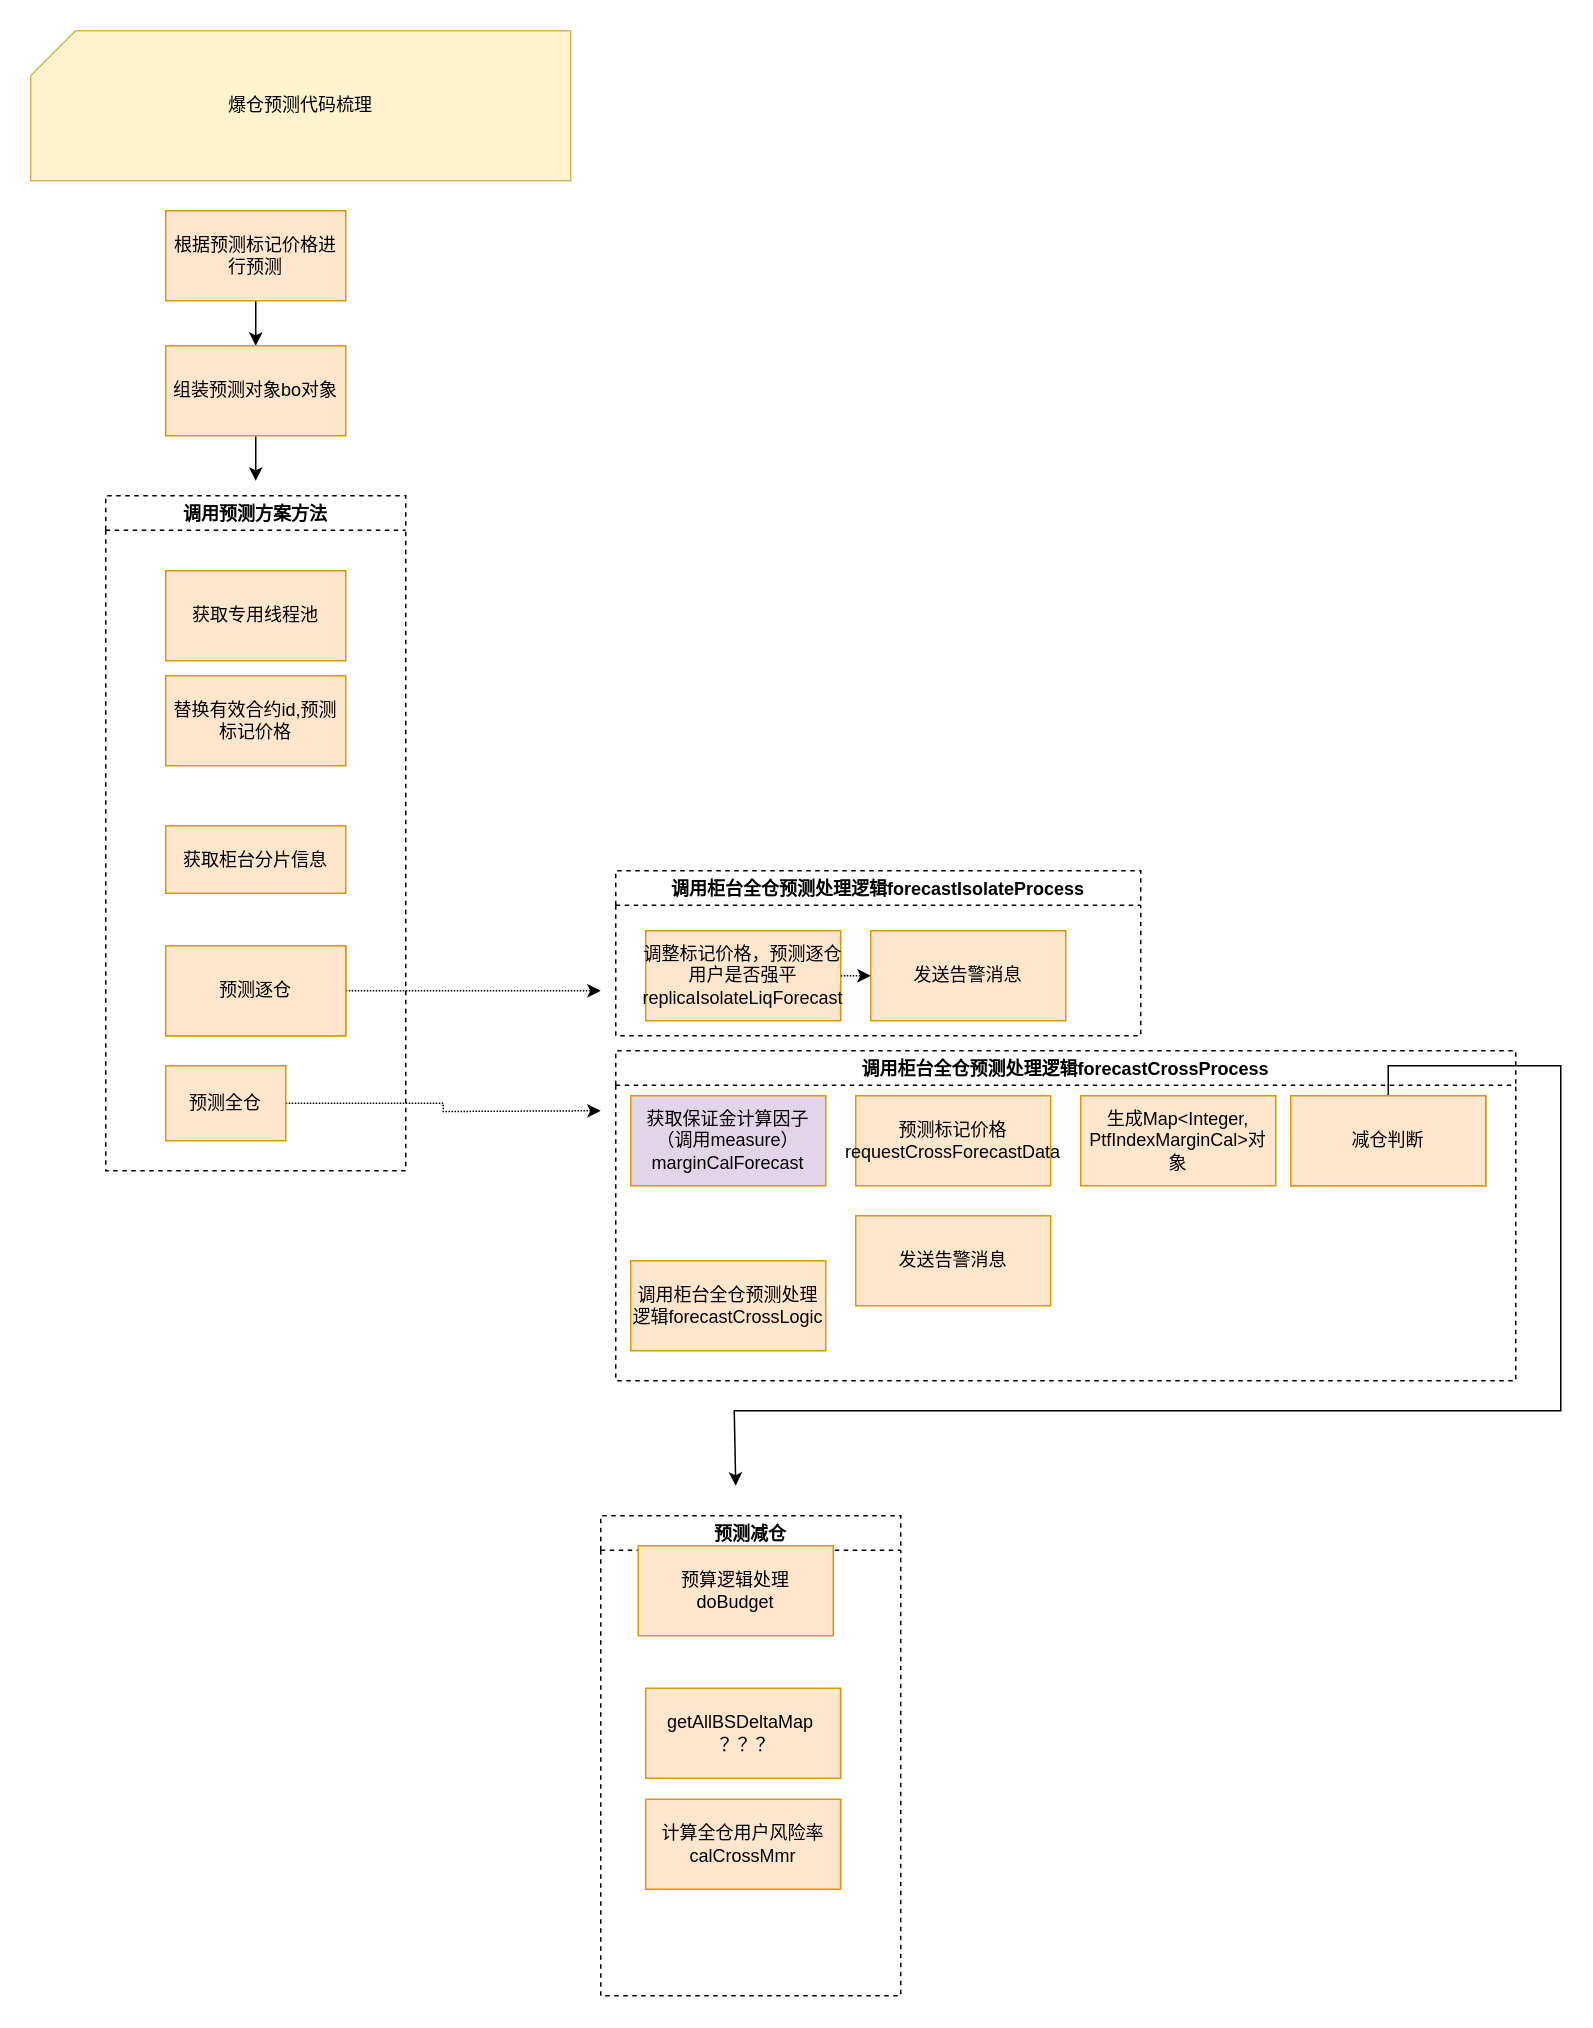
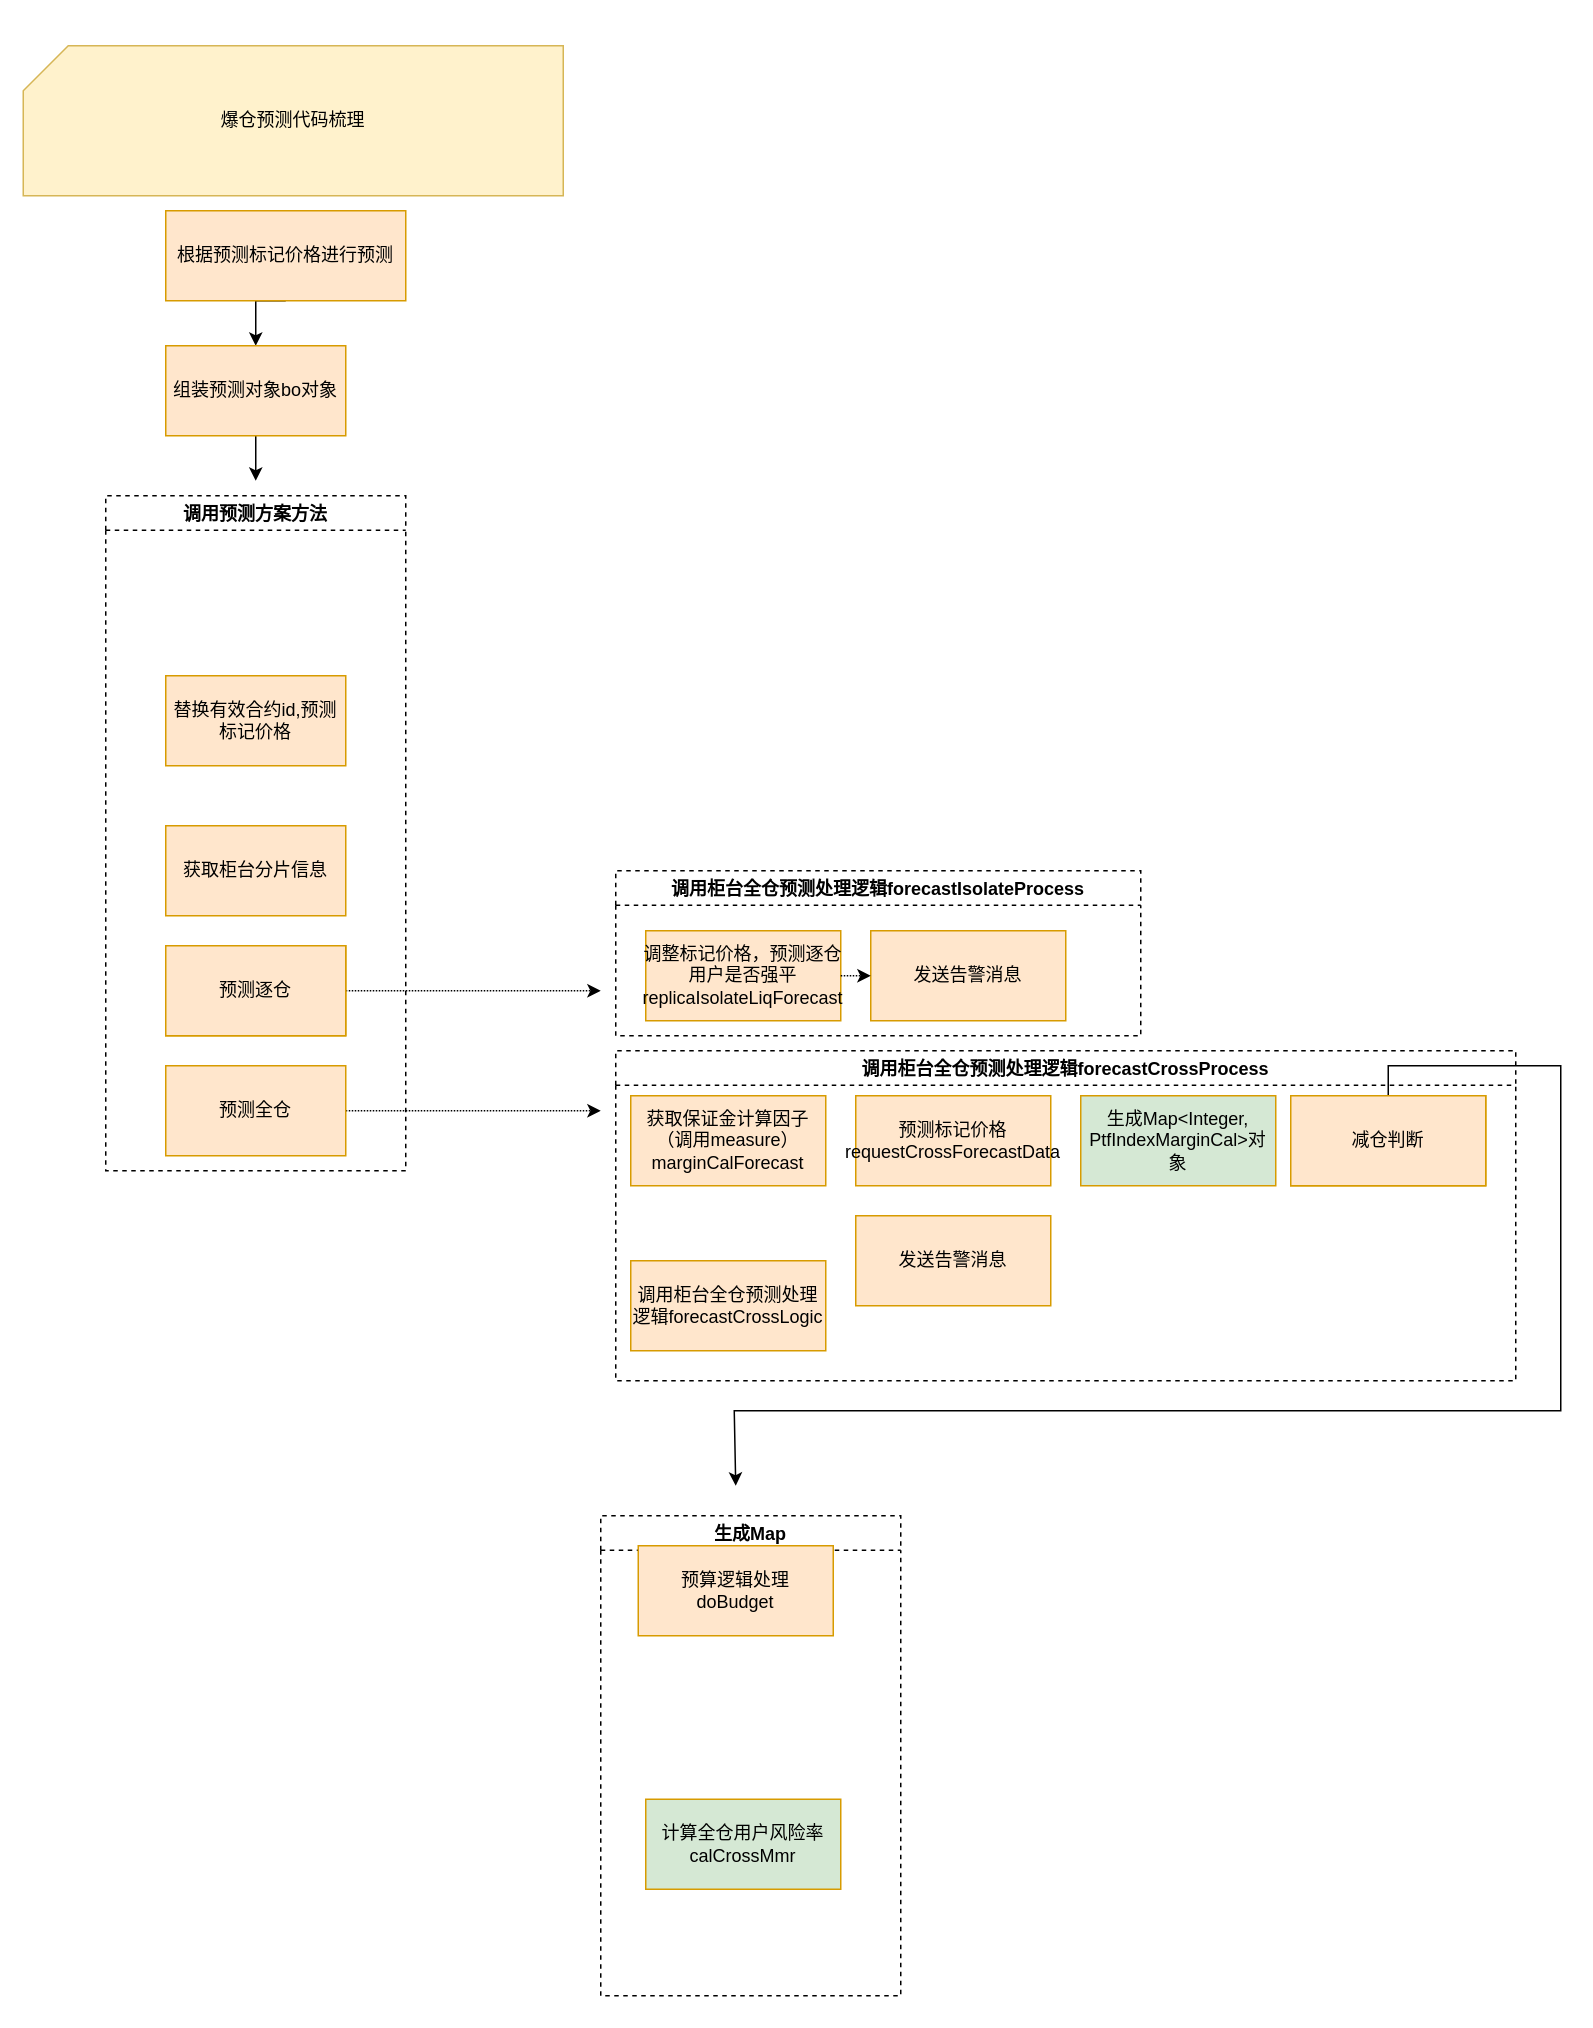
node "爆仓预测代码梳理": moved (301, 106) -> (293, 121)
node "根据预测标记价格进行预测": size 180x90 -> 240x90
node "获取专用线程池": removed
node "获取柜台分片信息": size 180x68 -> 180x90
node "预测全仓": size 120x75 -> 180x90
node "获取保证金计算因子（调用measure）marginCalForecast": fillcolor #e1d5e7 -> #ffe6cc
node "生成Map<Integer, PtfIndexMarginCal>对象": fillcolor #ffe6cc -> #d5e8d4
node "预测减仓": label "预测减仓" -> "生成Map"
node "getAllBSDeltaMap ？？？": removed
node "计算全仓用户风险率calCrossMmr": fillcolor #ffe6cc -> #d5e8d4
